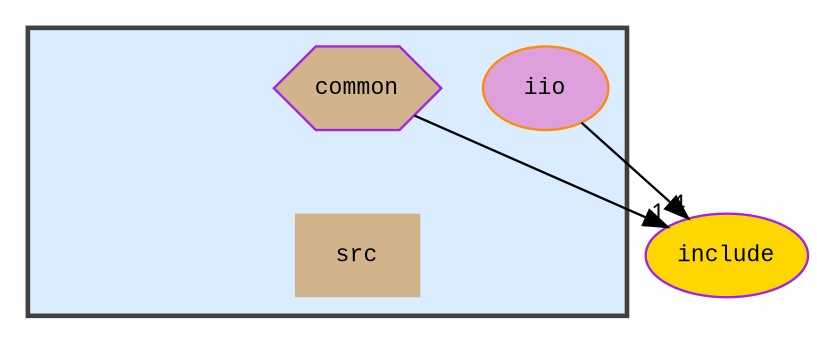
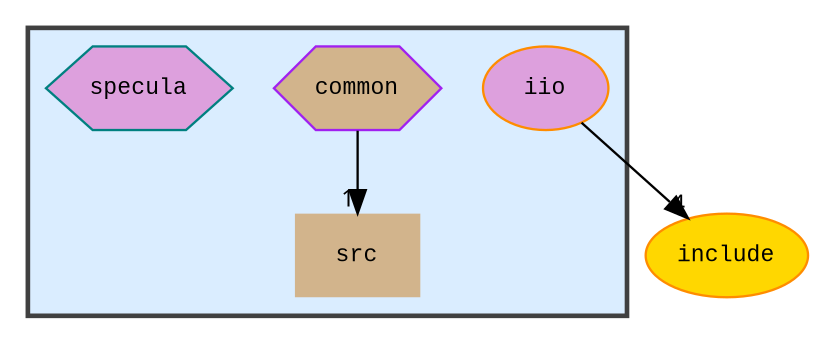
node "specula": added
edge "common" -> "include": now "common" -> "src"
node "include": color purple -> darkorange
